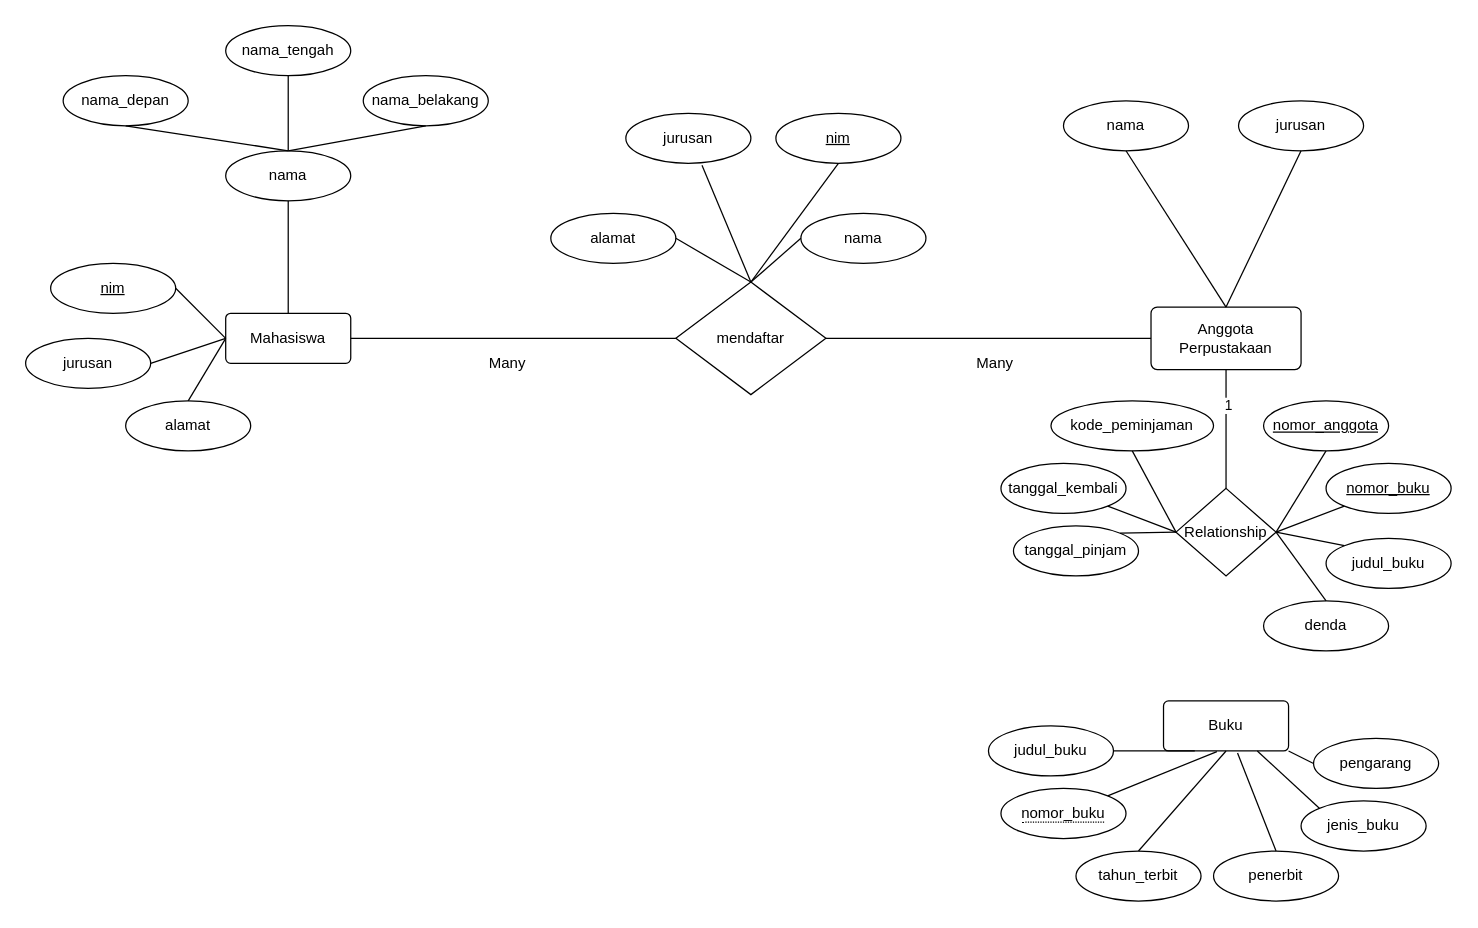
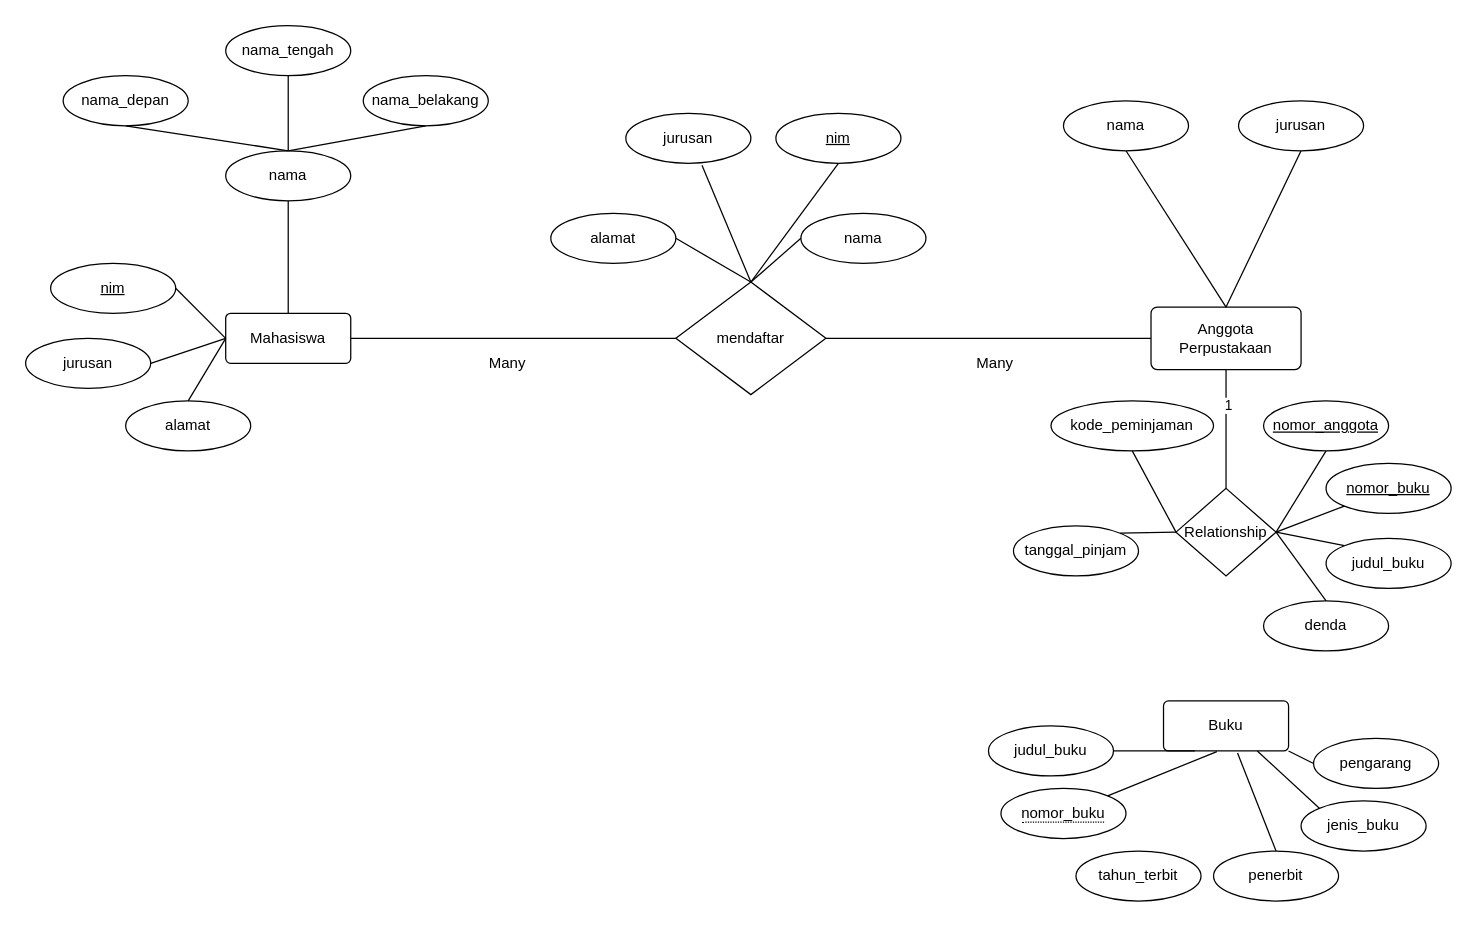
node "tanggal_kembali": removed
edge "tanggal_kembali" -- "Relationship": removed
edge "Buku" -- "tahun_terbit": removed
